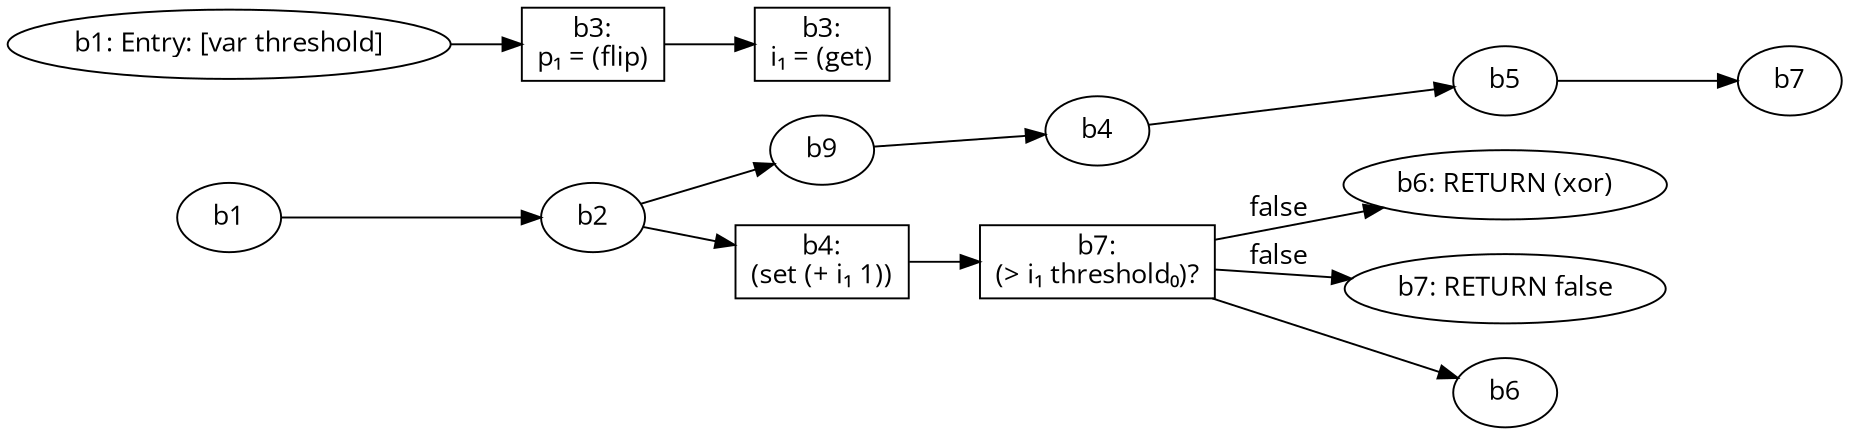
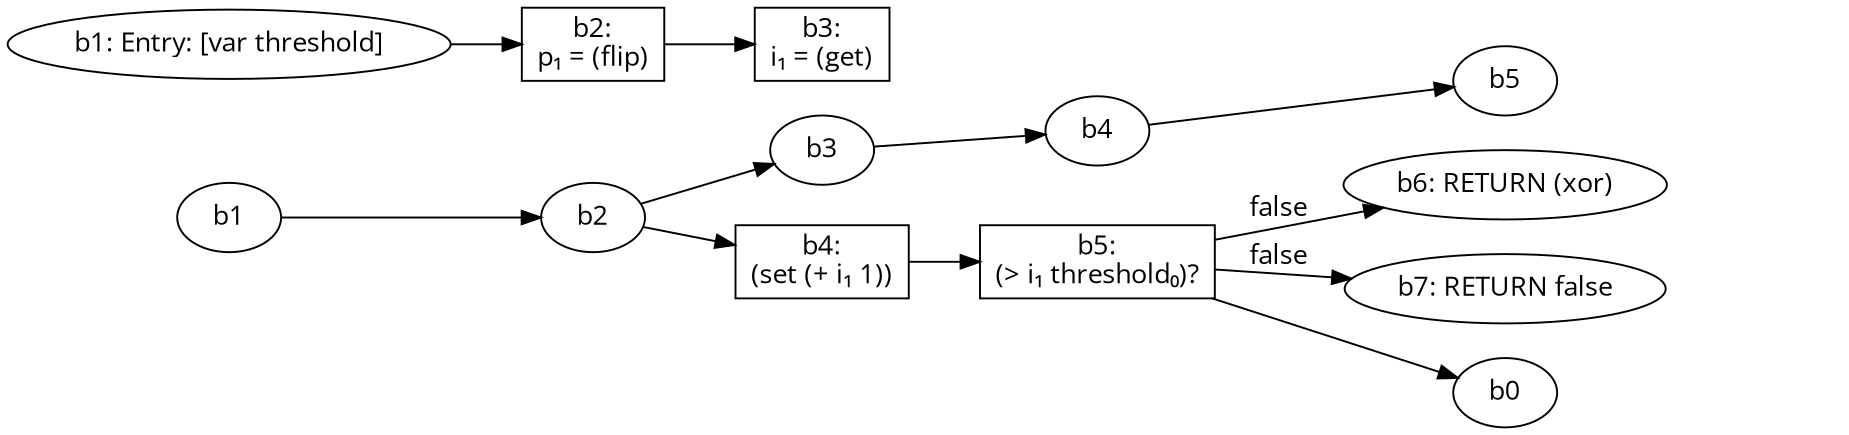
node "b3: p₁ = (flip)": label "b3: p₁ = (flip)" -> "b2: p₁ = (flip)"
node "b7": removed
node "b9": label "b9" -> "b3"
node "b7: (> i₁ threshold₀)?": label "b7: (> i₁ threshold₀)?" -> "b5: (> i₁ threshold₀)?"
node "b6": label "b6" -> "b0"
